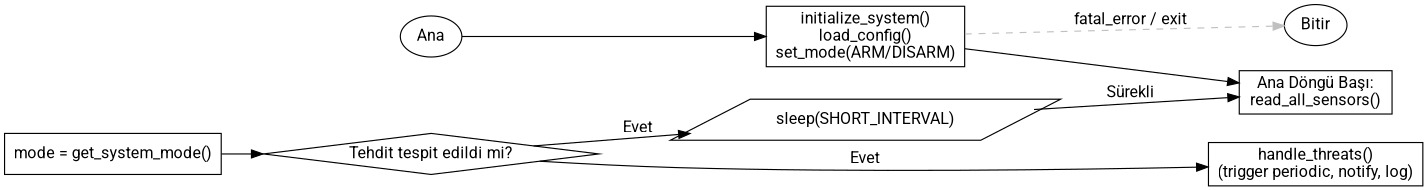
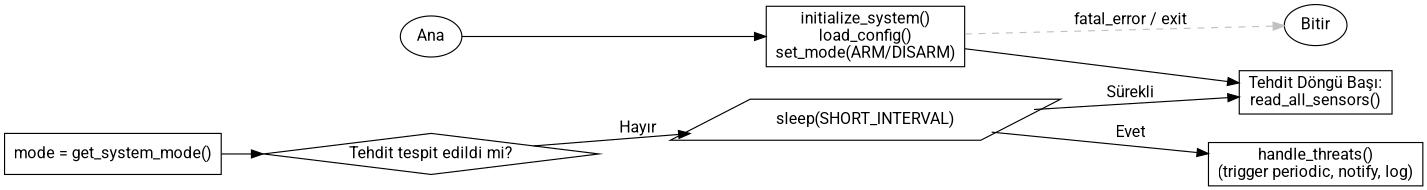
node "Ana Döngü Başı: read_all_sensors()": label "Ana Döngü Başı: read_all_sensors()" -> "Tehdit Döngü Başı: read_all_sensors()"
edge "Tehdit tespit edildi mi?" -> "sleep(SHORT_INTERVAL)": label "Evet" -> "Hayır"
edge "Tehdit tespit edildi mi?" -> "handle_threats() (trigger periodic, notify, log)": now "sleep(SHORT_INTERVAL)" -> "handle_threats() (trigger periodic, notify, log)"
